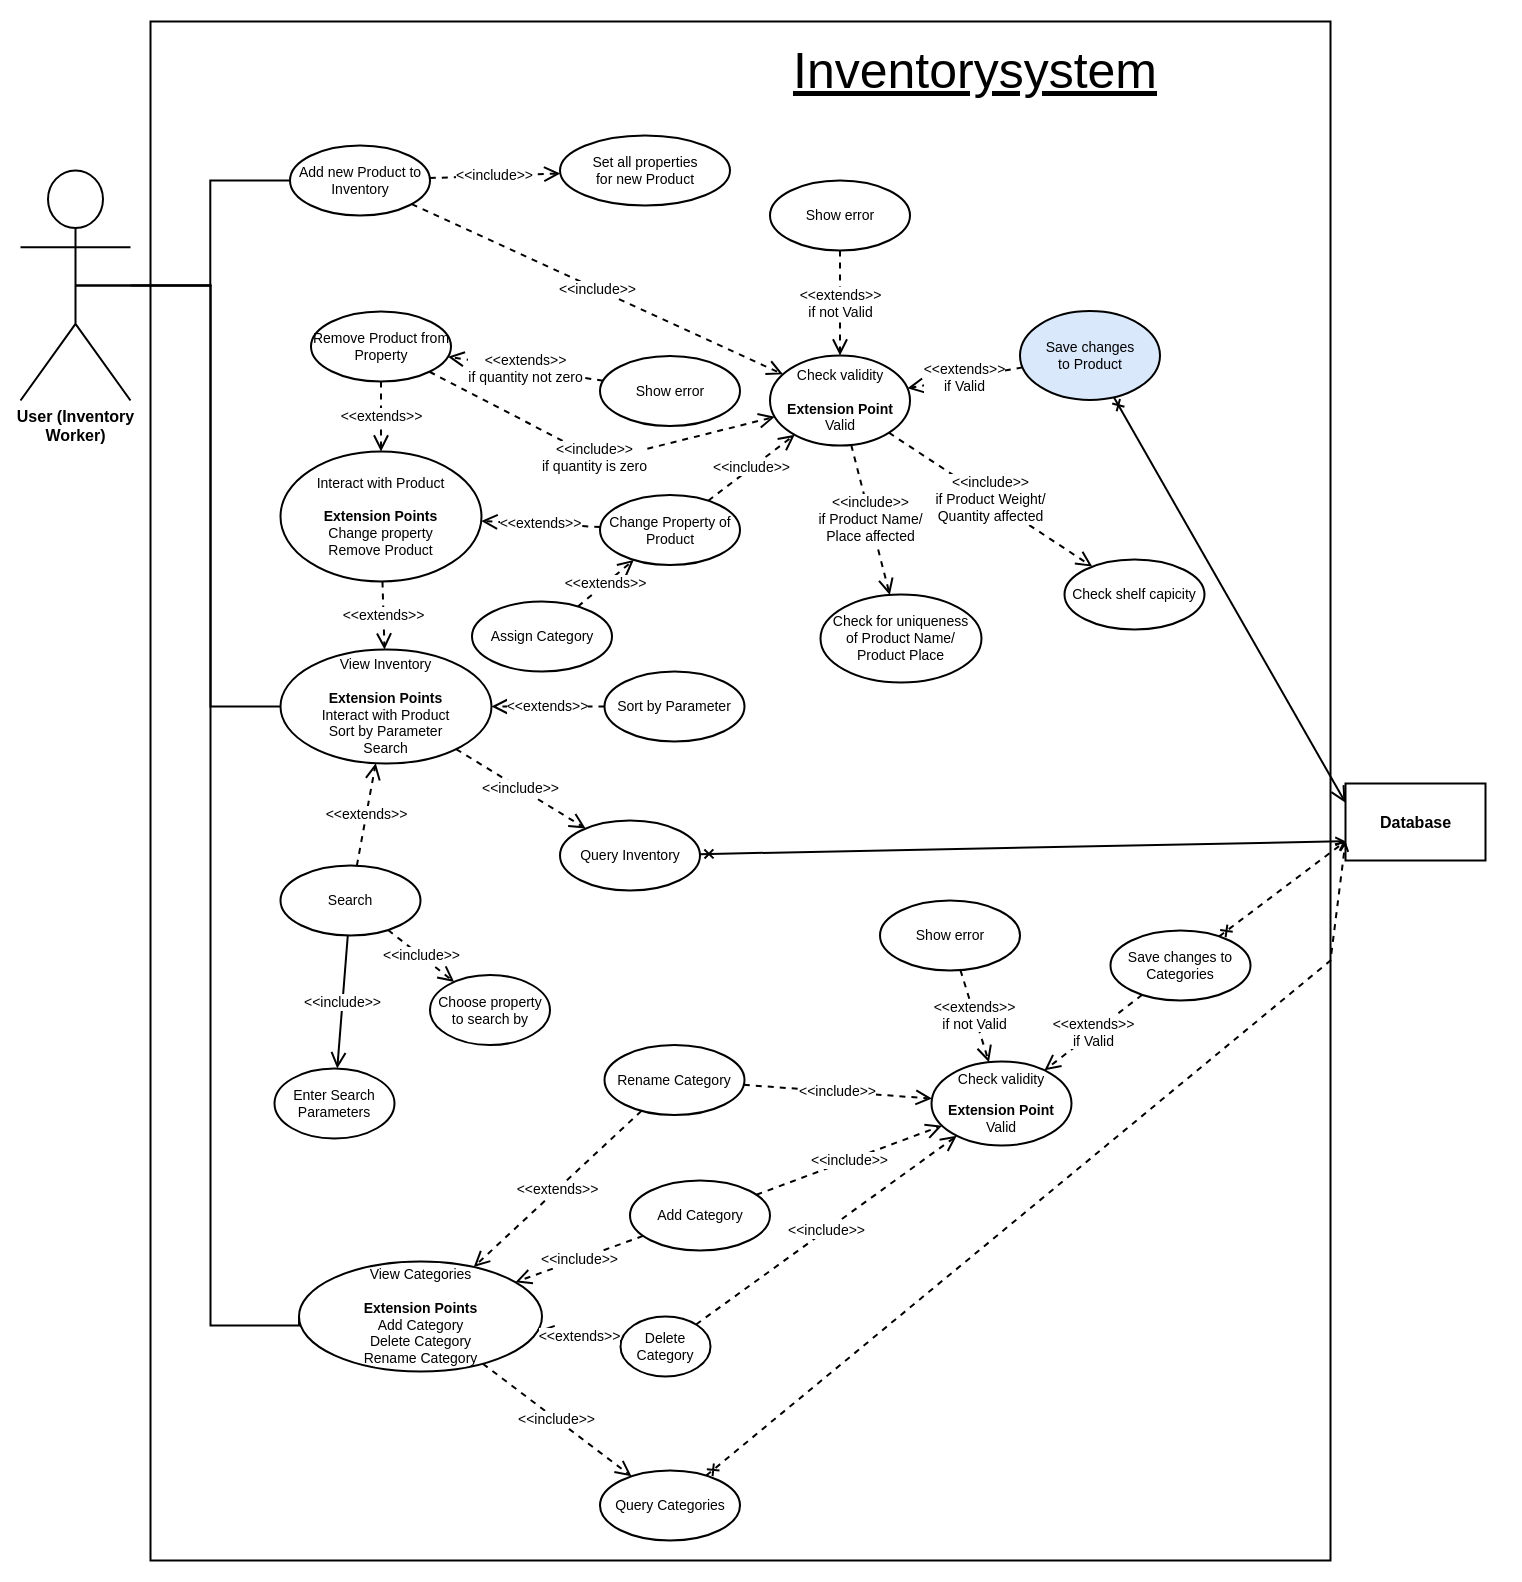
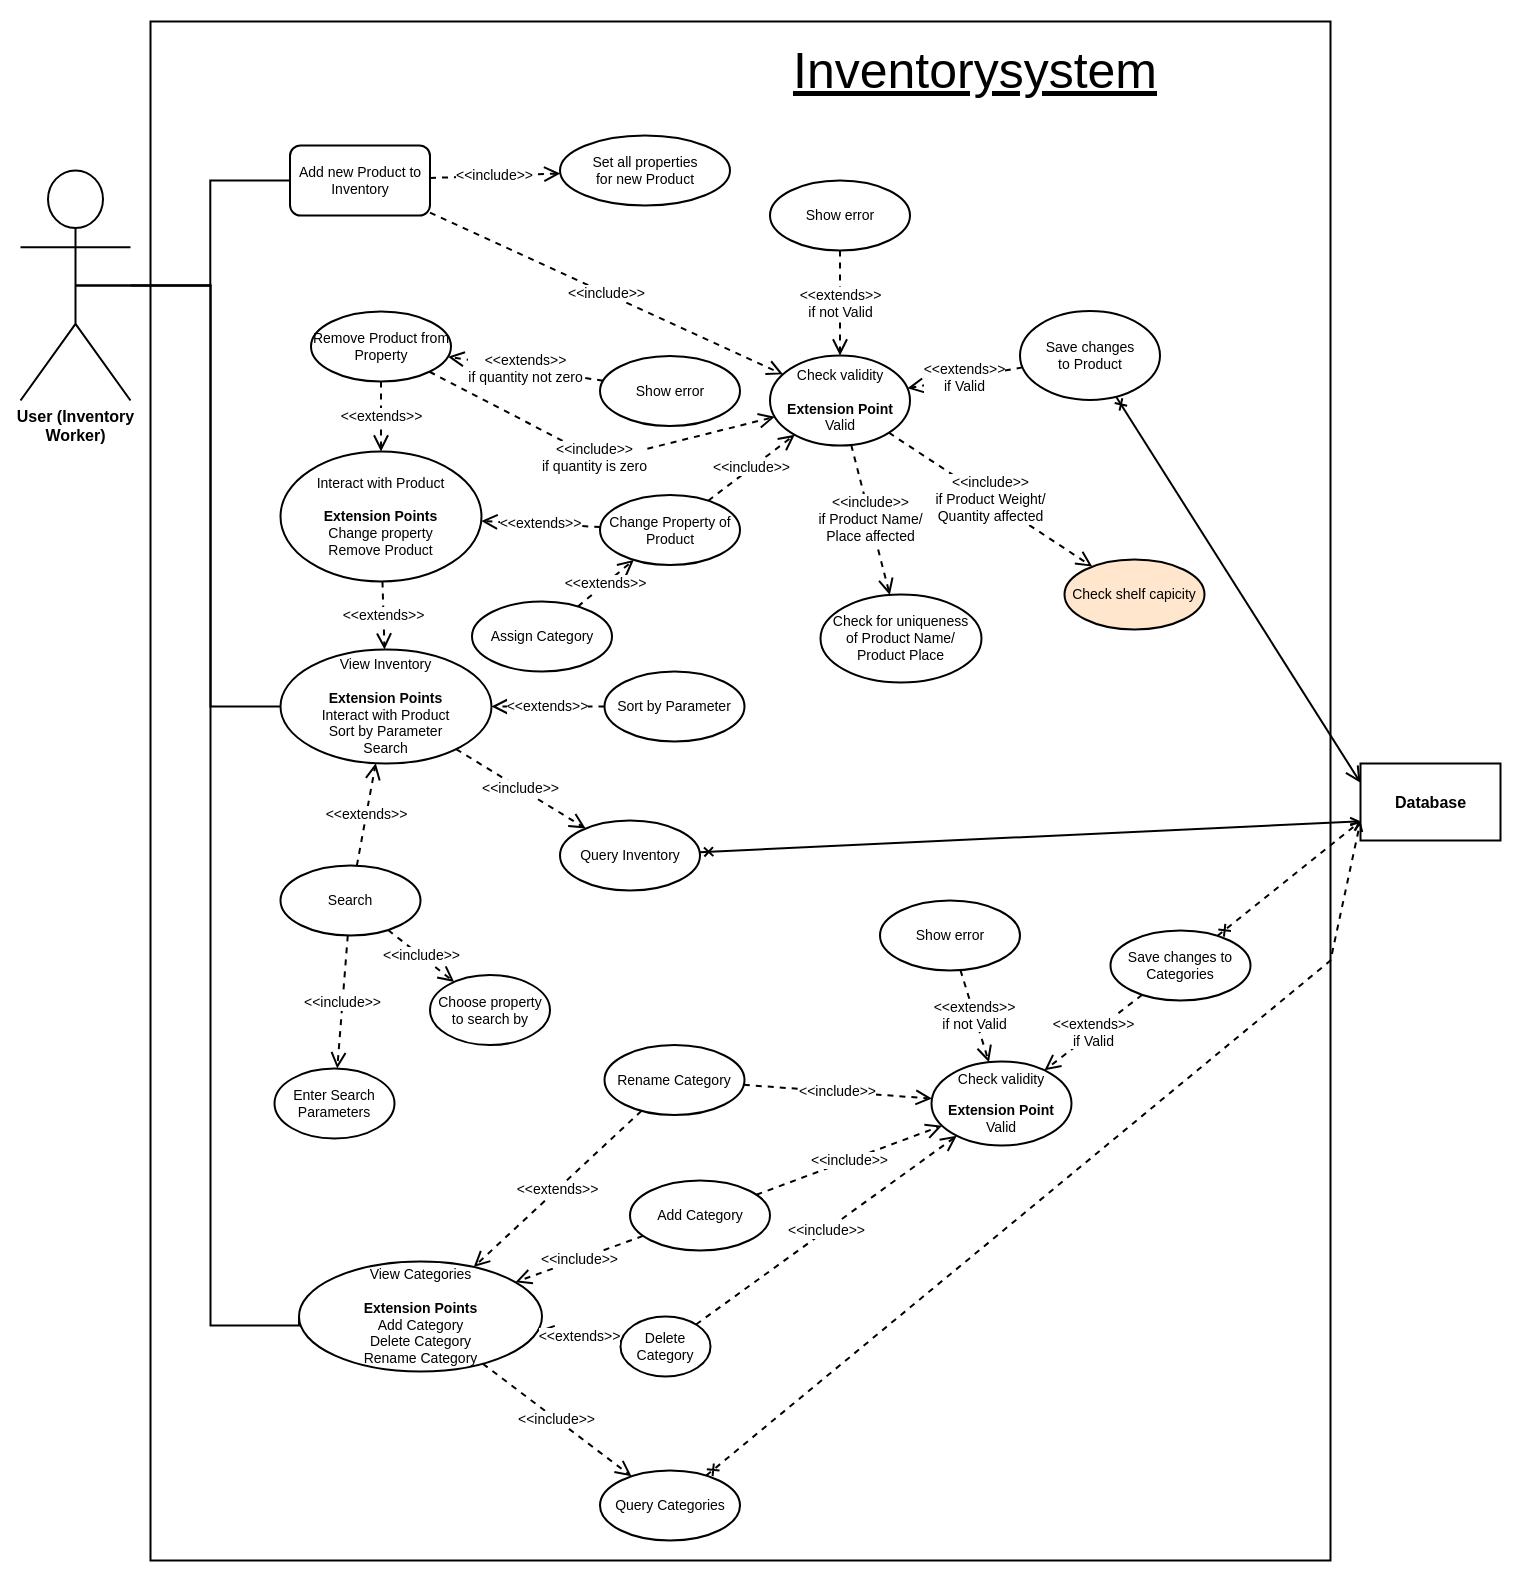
node "Add new Product to Inventory": shape ellipse -> rounded rectangle
node "Save changes to Product": fillcolor #dae8fc -> #ffffff
node "Check shelf capicity": fillcolor #ffffff -> #ffe6cc
node "Database": moved (1416, 822) -> (1431, 802)
edge "Search" -> "Enter Search Parameters": style solid -> dashed
